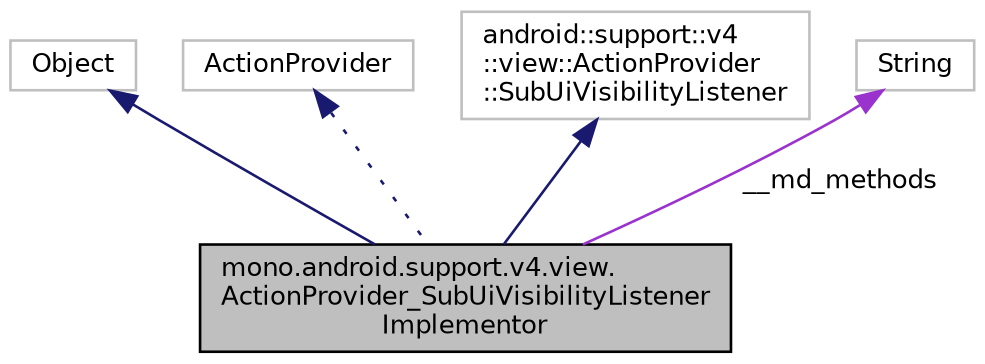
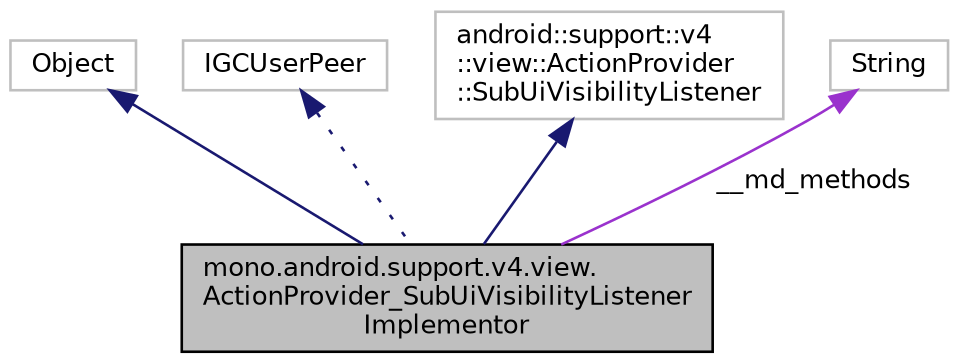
node "ActionProvider": label "ActionProvider" -> "IGCUserPeer"
